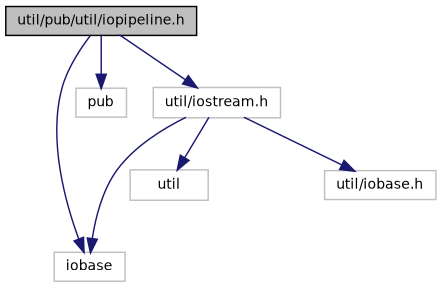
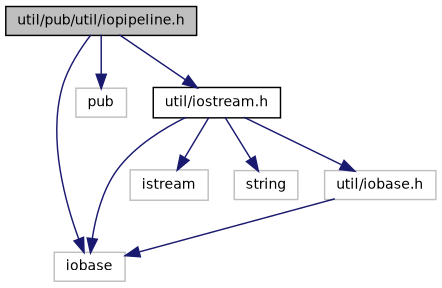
node "util/iostream.h": color grey75 -> black
node "util": label "util" -> "istream"
node "string": added
edge "util/iobase.h" -> "iobase": added
